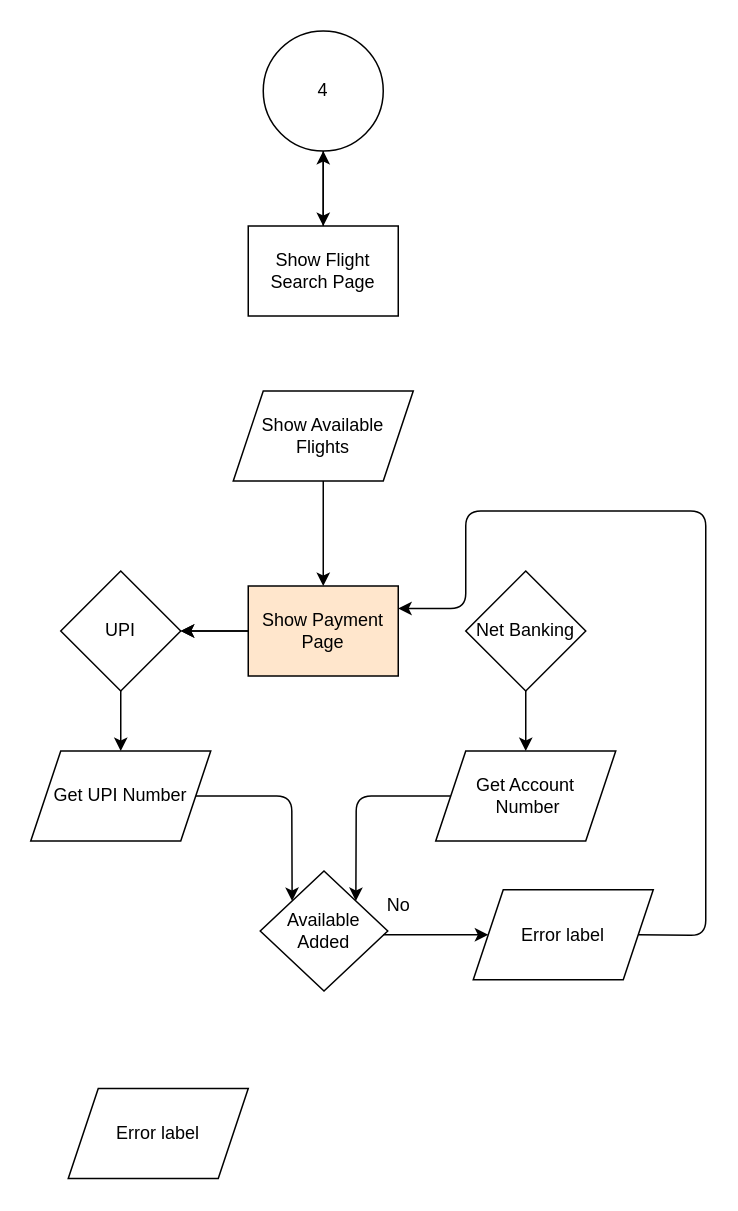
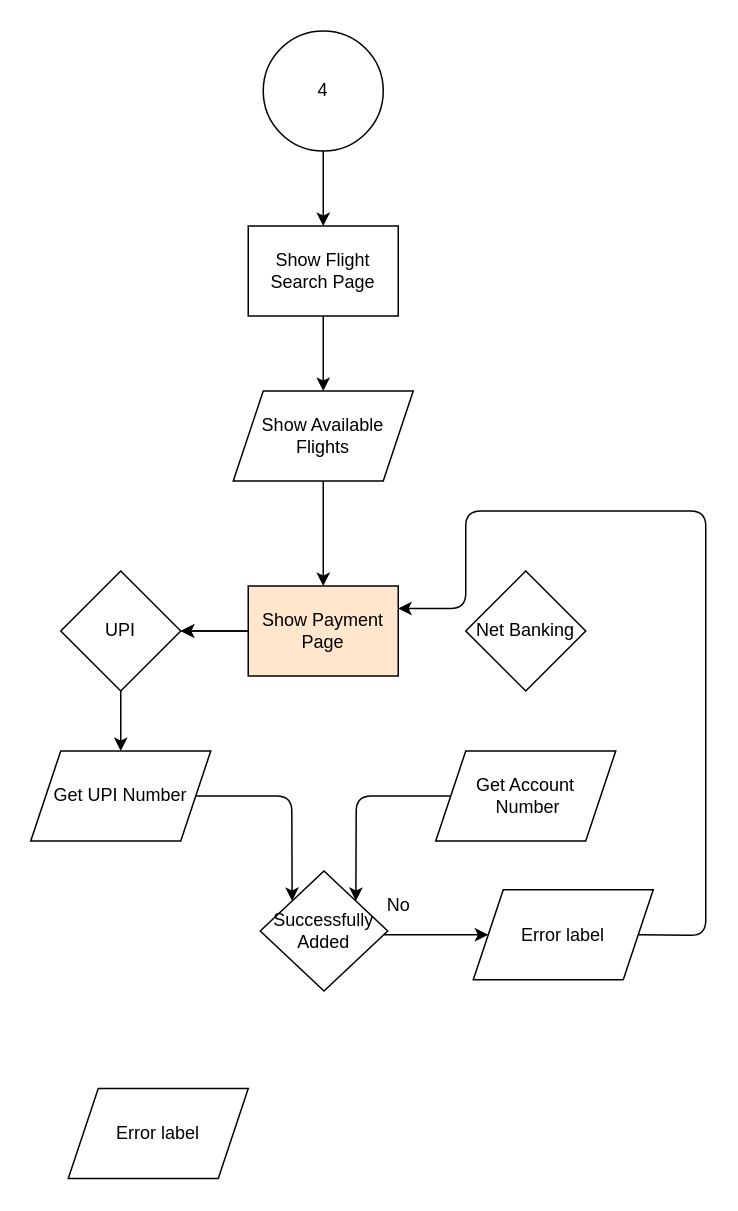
edge "Show Flight Search Page" -> "4": now "Show Flight Search Page" -> "Show Available Flights"
edge "Net Banking" -> "Get Account Number": removed
node "Available Added": label "Available Added" -> "Successfully Added"
